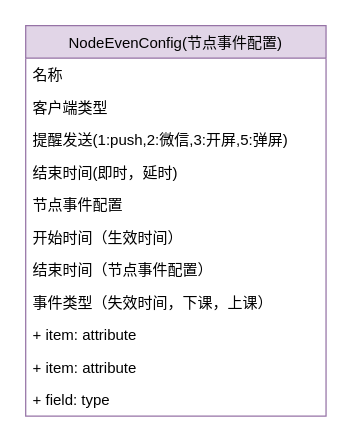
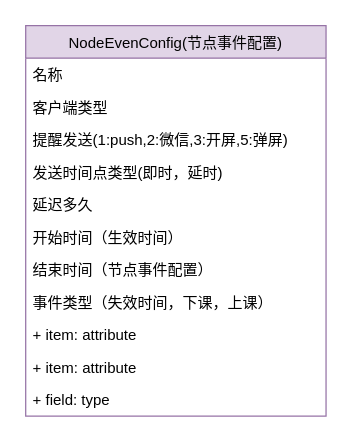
node "结束时间(即时，延时)": label "结束时间(即时，延时)" -> "发送时间点类型(即时，延时)"
node "节点事件配置": label "节点事件配置" -> "延迟多久"
